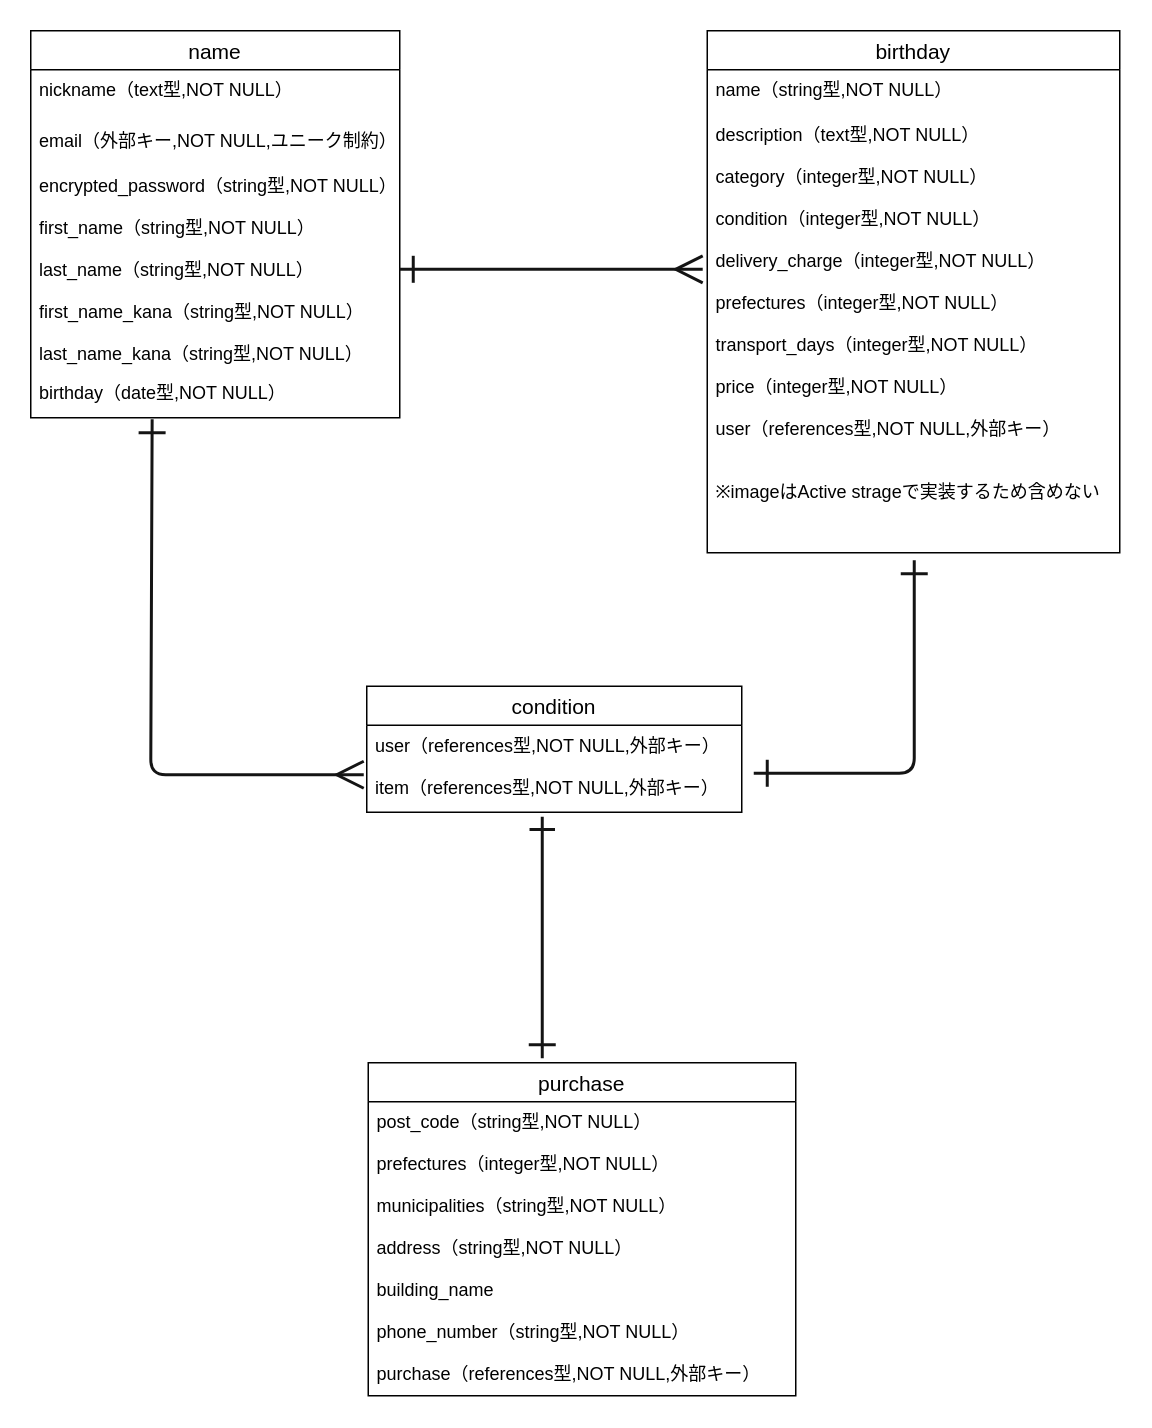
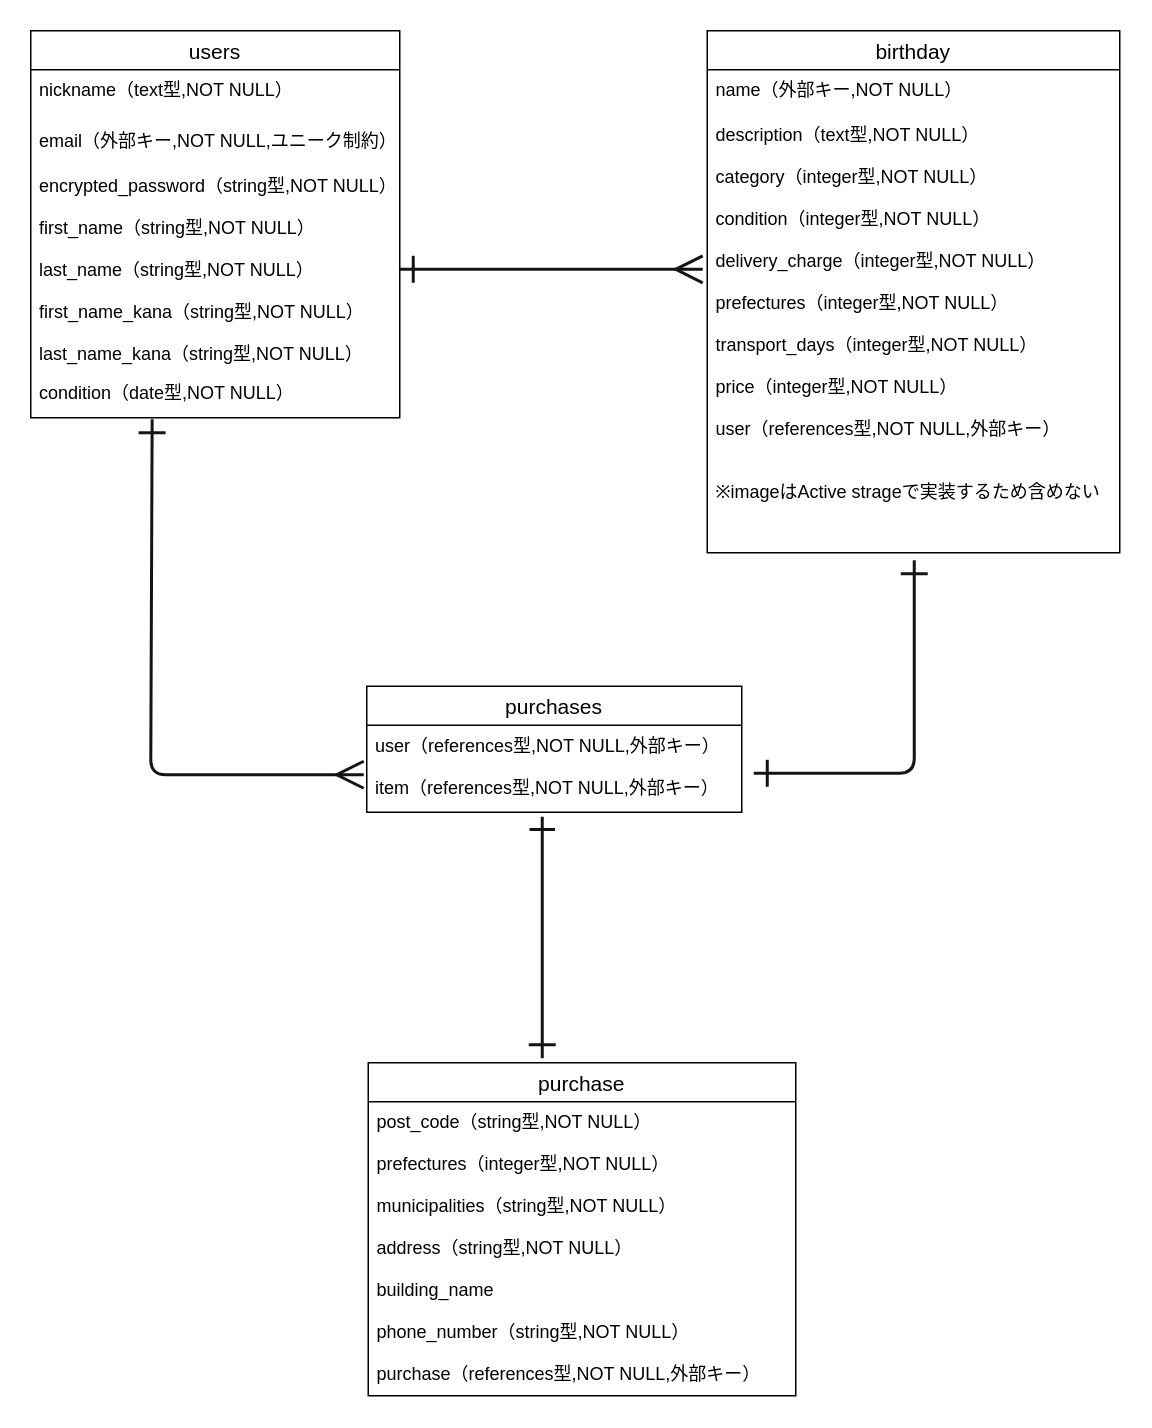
node "name": label "name" -> "users"
node "name（string型,NOT NULL）": label "name（string型,NOT NULL）" -> "name（外部キー,NOT NULL）"
node "birthday（date型,NOT NULL）": label "birthday（date型,NOT NULL）" -> "condition（date型,NOT NULL）"
node "condition": label "condition" -> "purchases"
